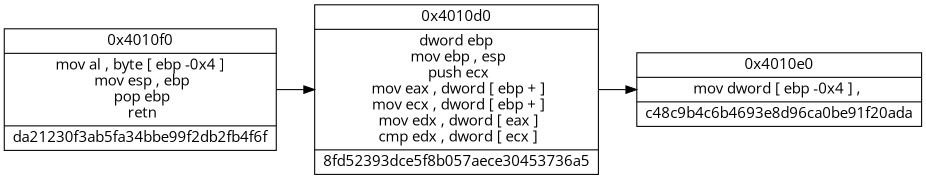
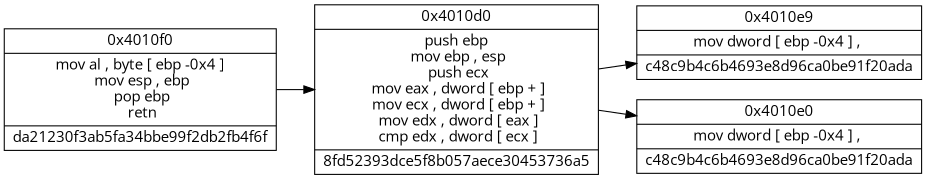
node "0x4010d0": text "dword ebp" -> "push ebp"
node "0x4010e9": added
